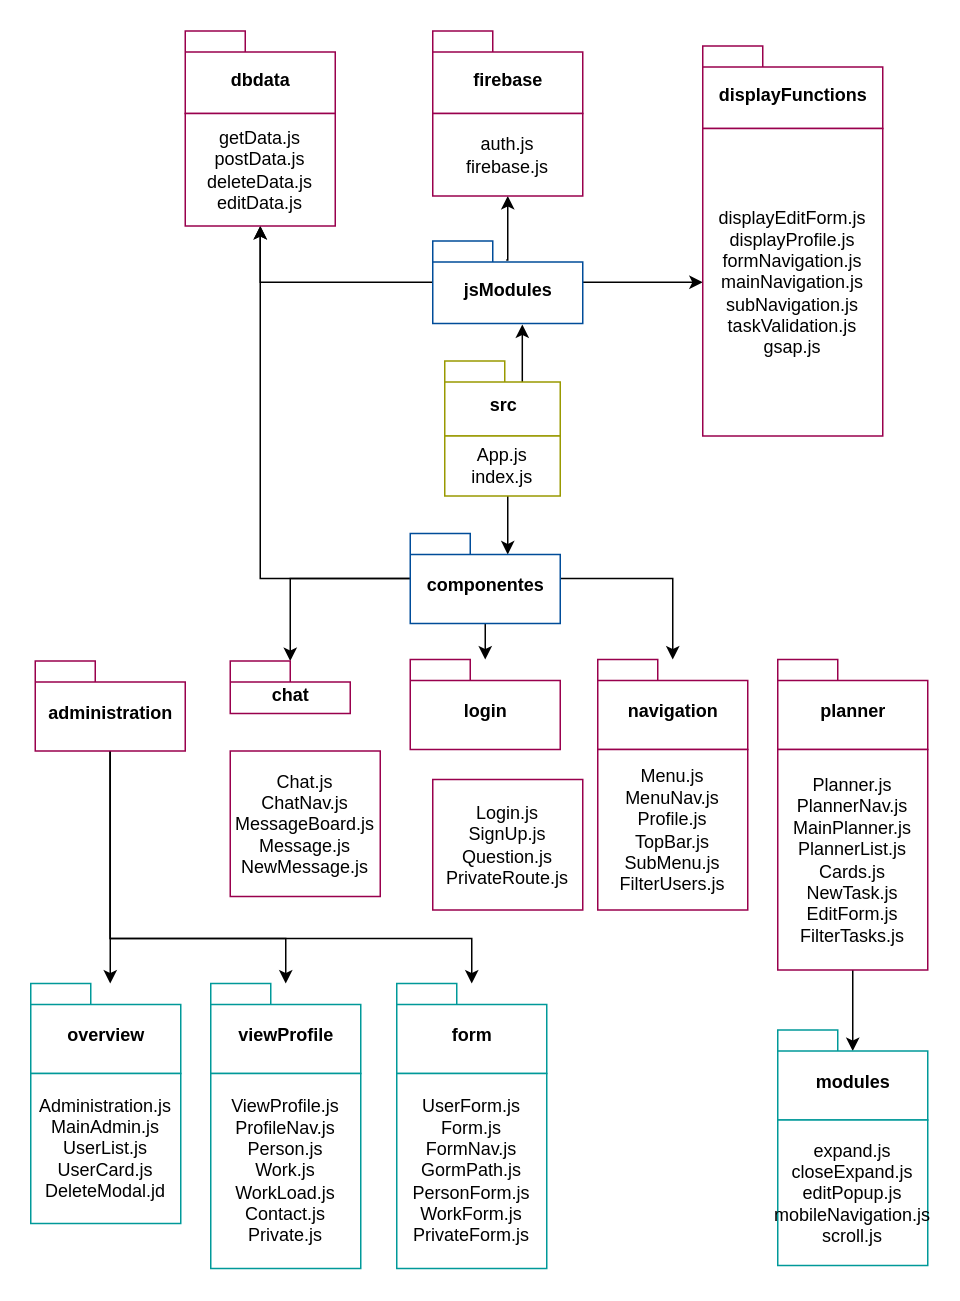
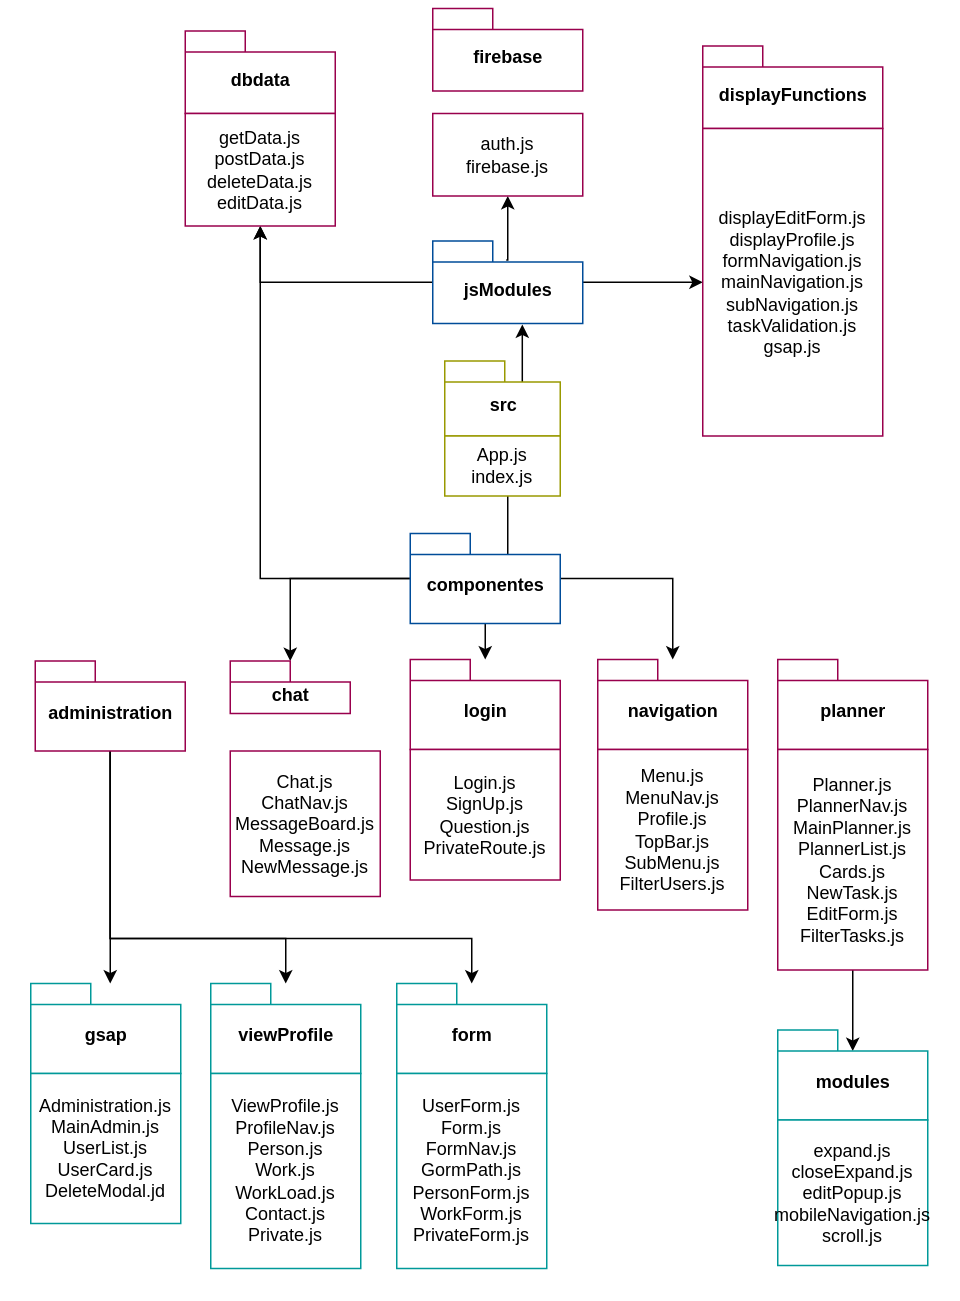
node "firebase": moved (508, 72) -> (508, 50)
edge "src" -> "componentes": arrowhead classic -> none
node "Login.js SignUp.js Question.js PrivateRoute.js": moved (508, 845) -> (485, 815)
node "overview": label "overview" -> "gsap"
